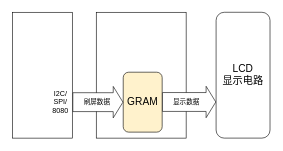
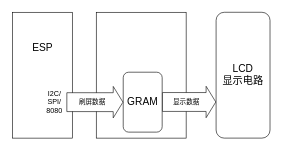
node "ESP": added
node "I2C/ SPI/ 8080": moved (60, 102) -> (54, 102)
node "GRAM": fillcolor #fff2cc -> #ffffff
